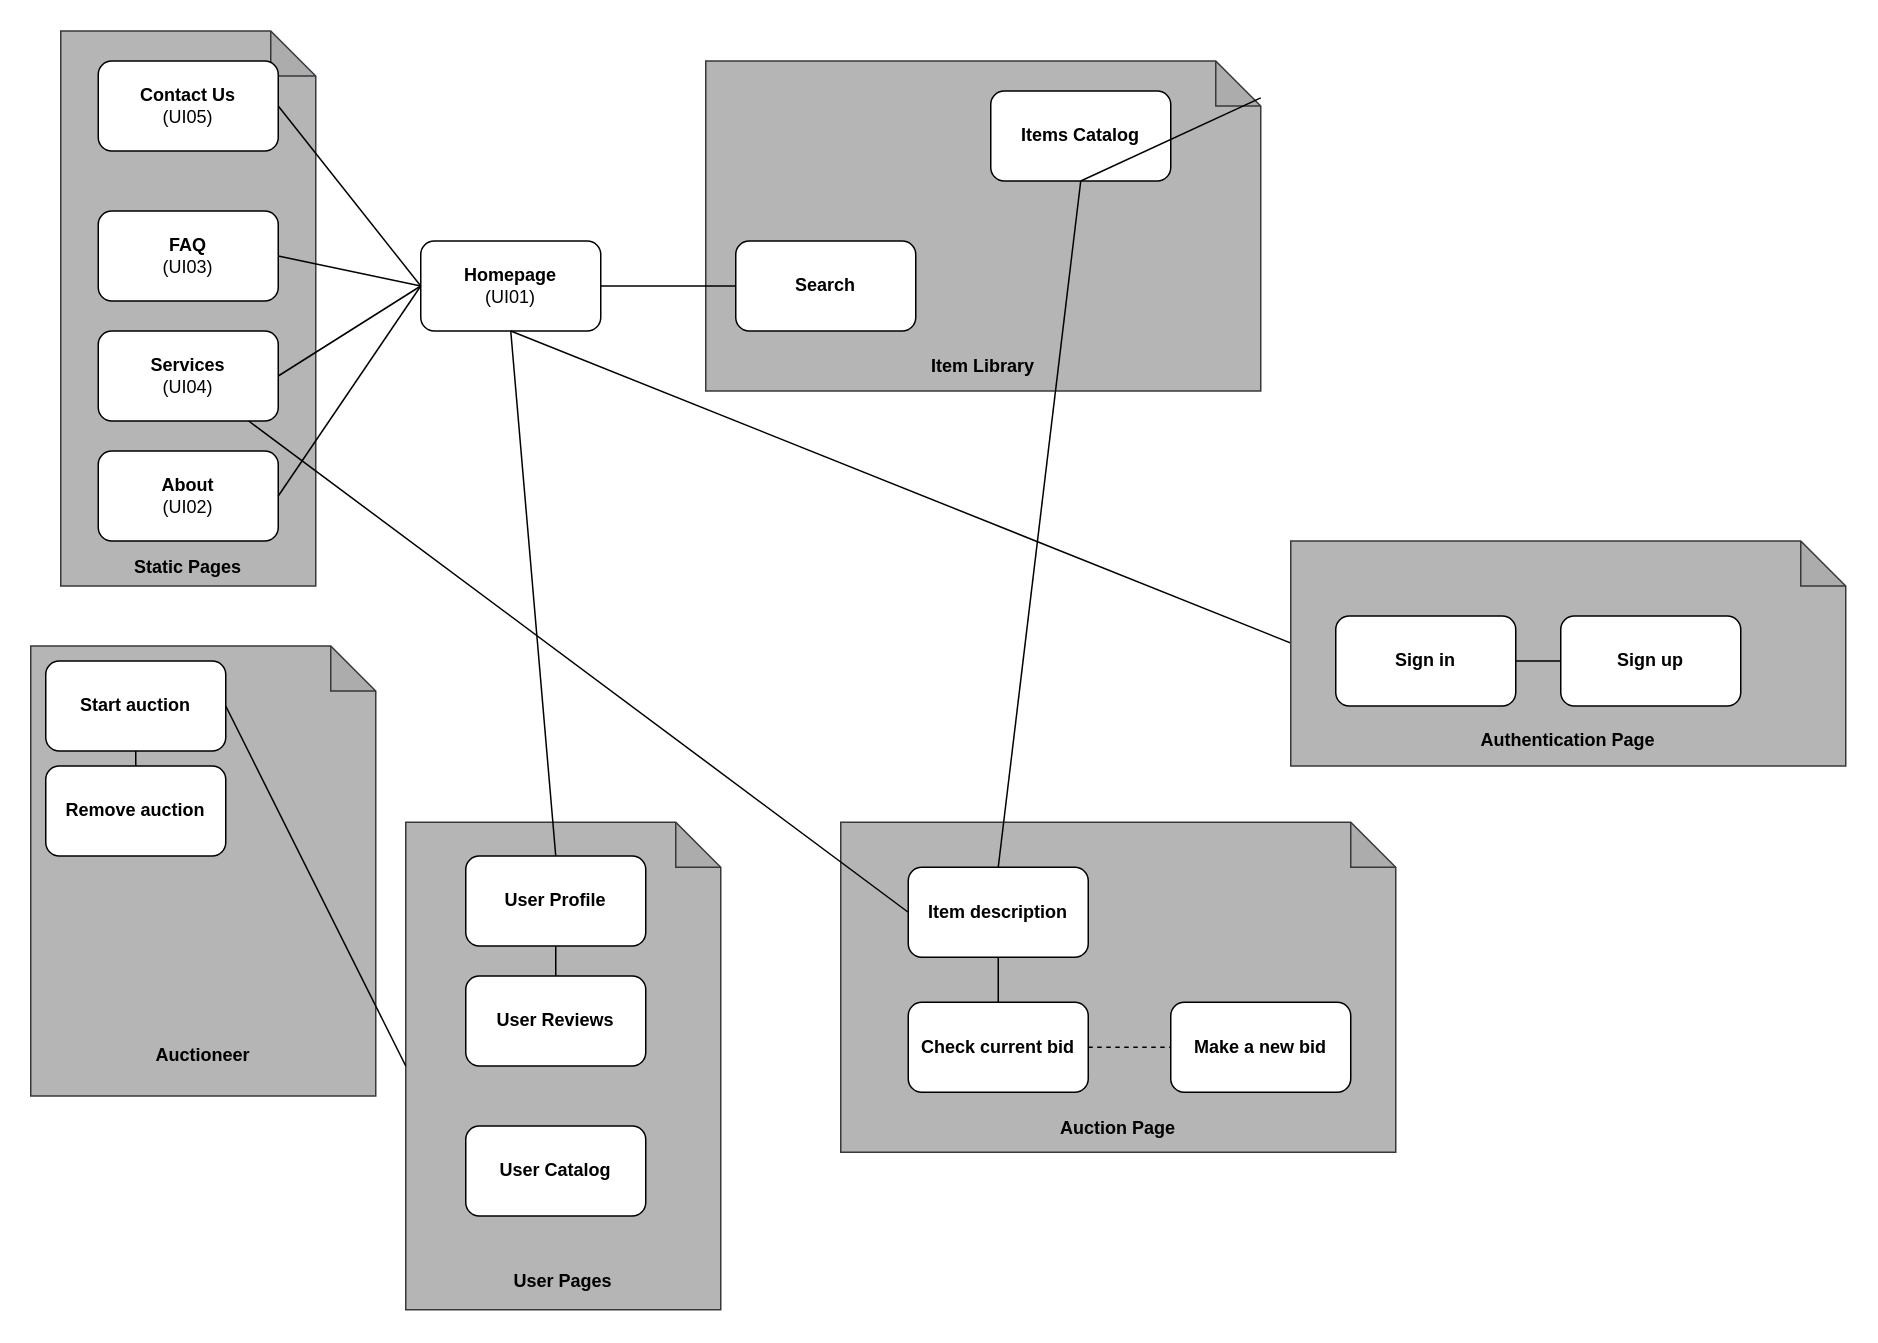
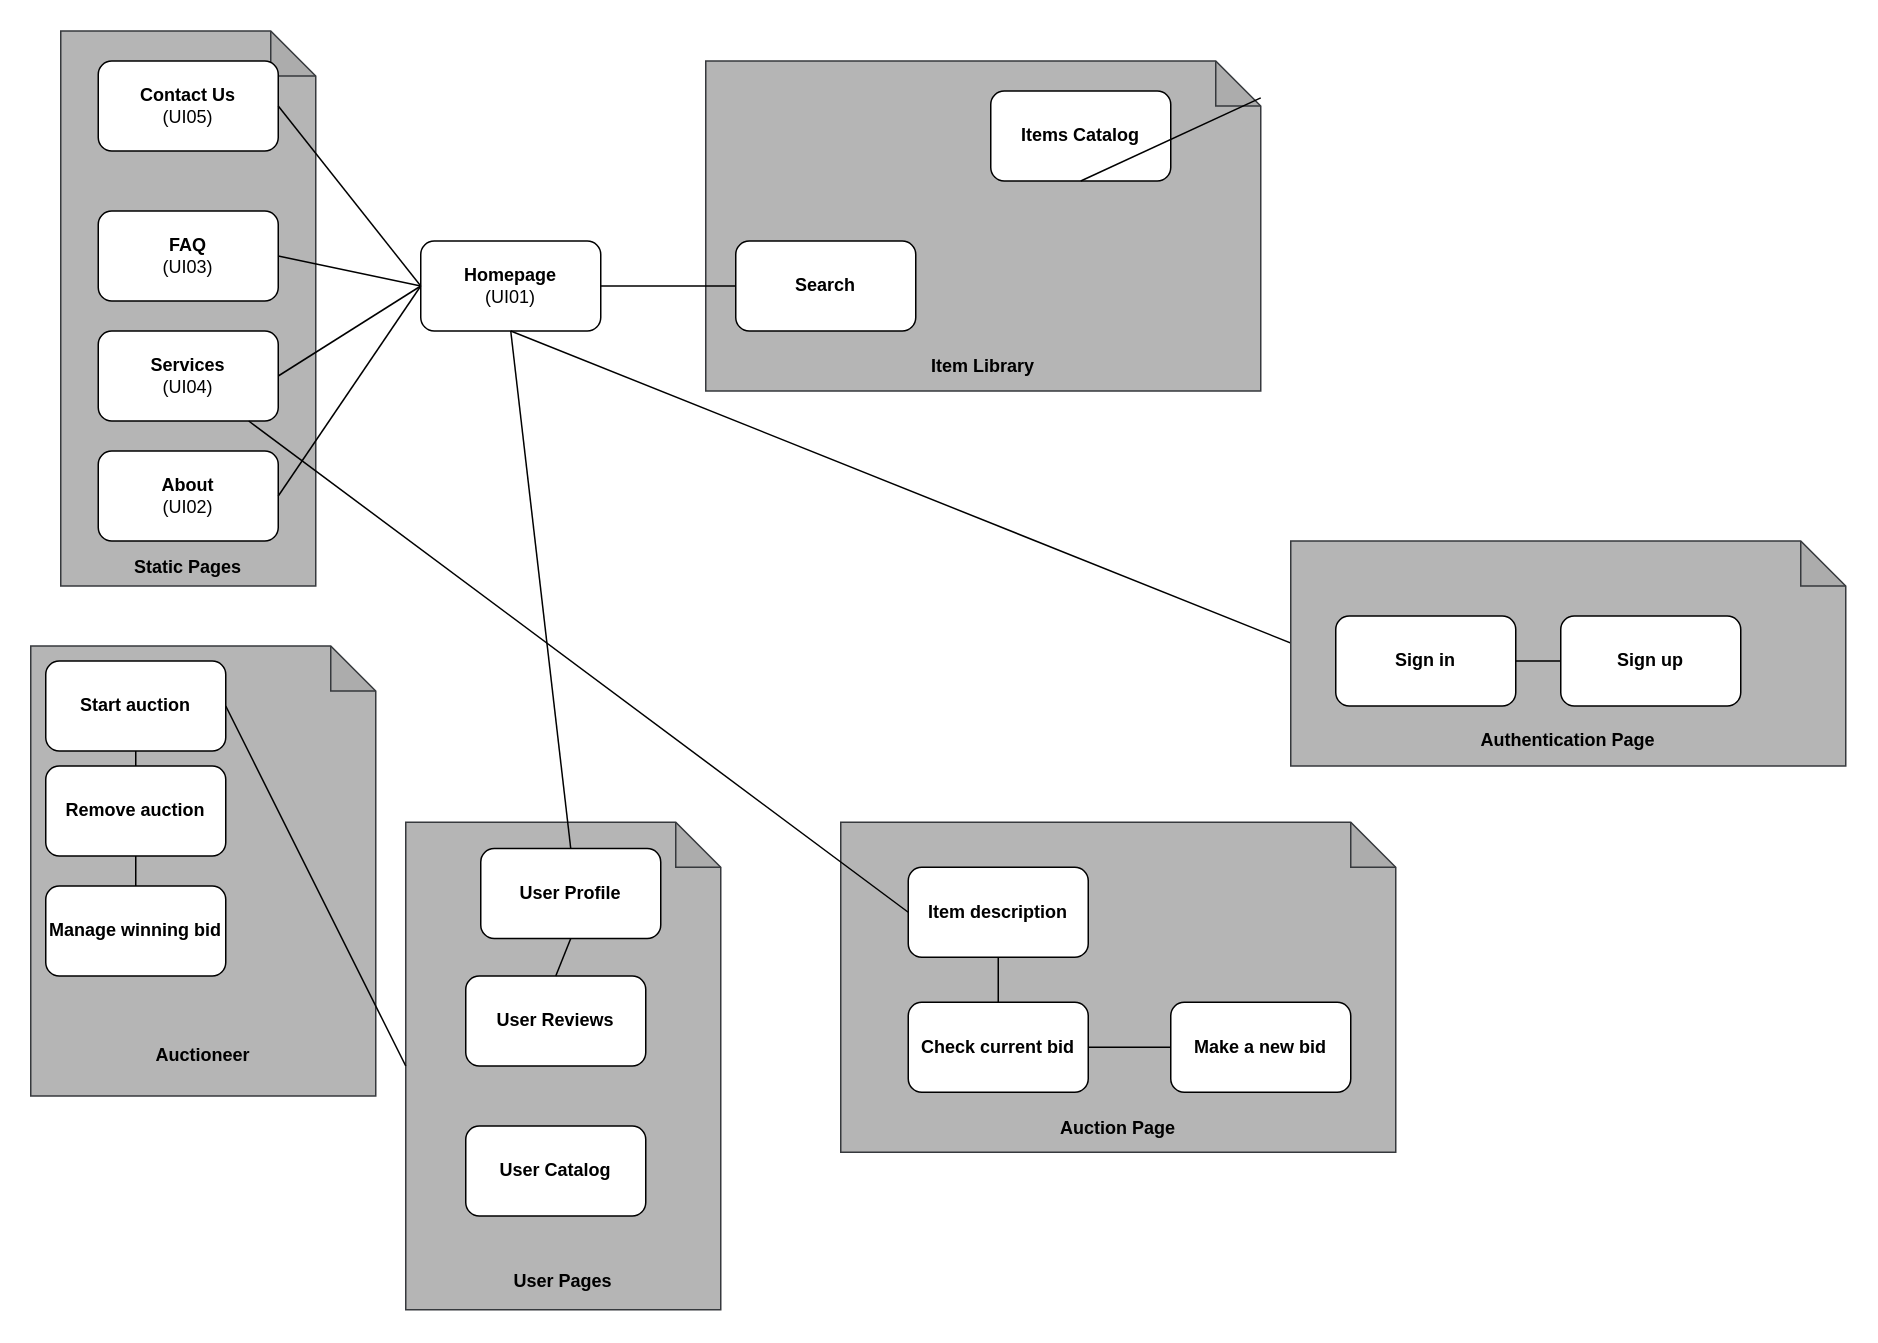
edge "Items Catalog" -- "Item description": removed
edge "Remove auction" -- "Manage winning bid": added
node "User Profile": moved (556, 901) -> (571, 893)
node "Manage winning bid": added
edge "Check current bid" -- "Make a new bid": style dashed -> solid
